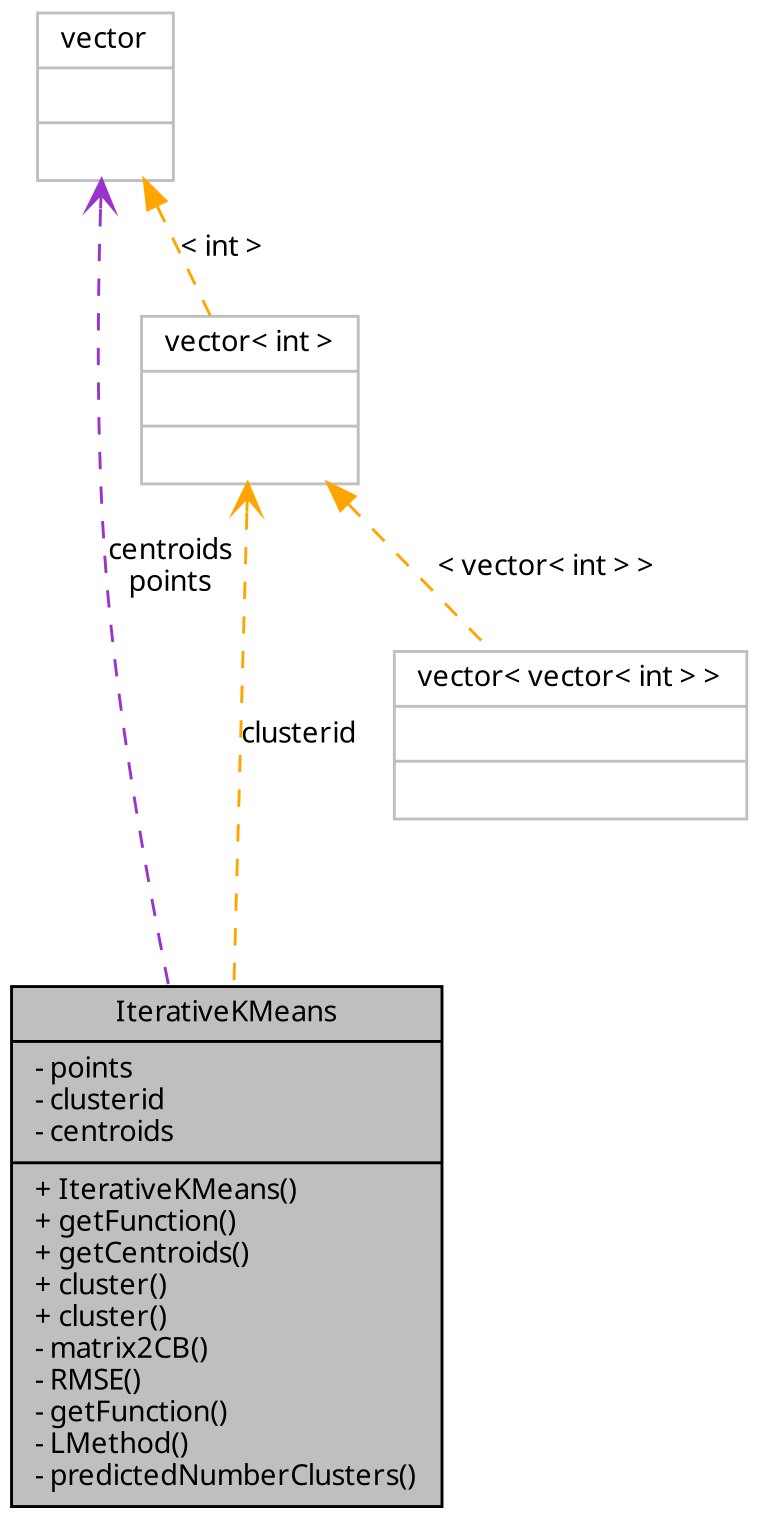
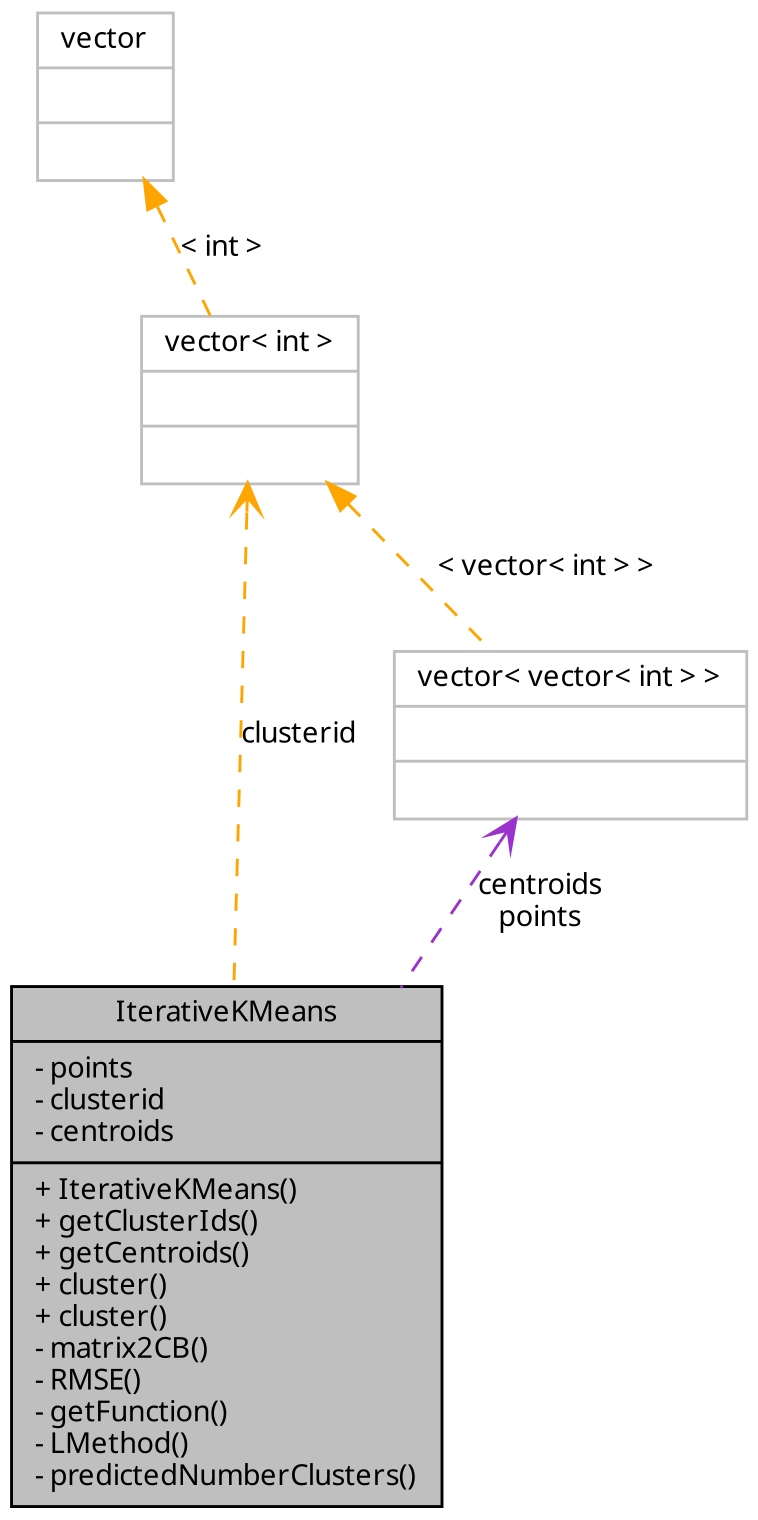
edge "IterativeKMeans" -> "vector": now "IterativeKMeans" -> "vector< vector< int > >"
node "IterativeKMeans": text "+ getFunction()" -> "+ getClusterIds()"
